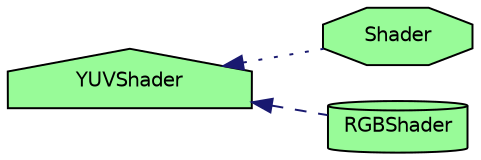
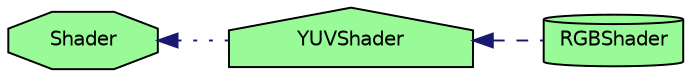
edge "Shader" -> "YUVShader": reversed
